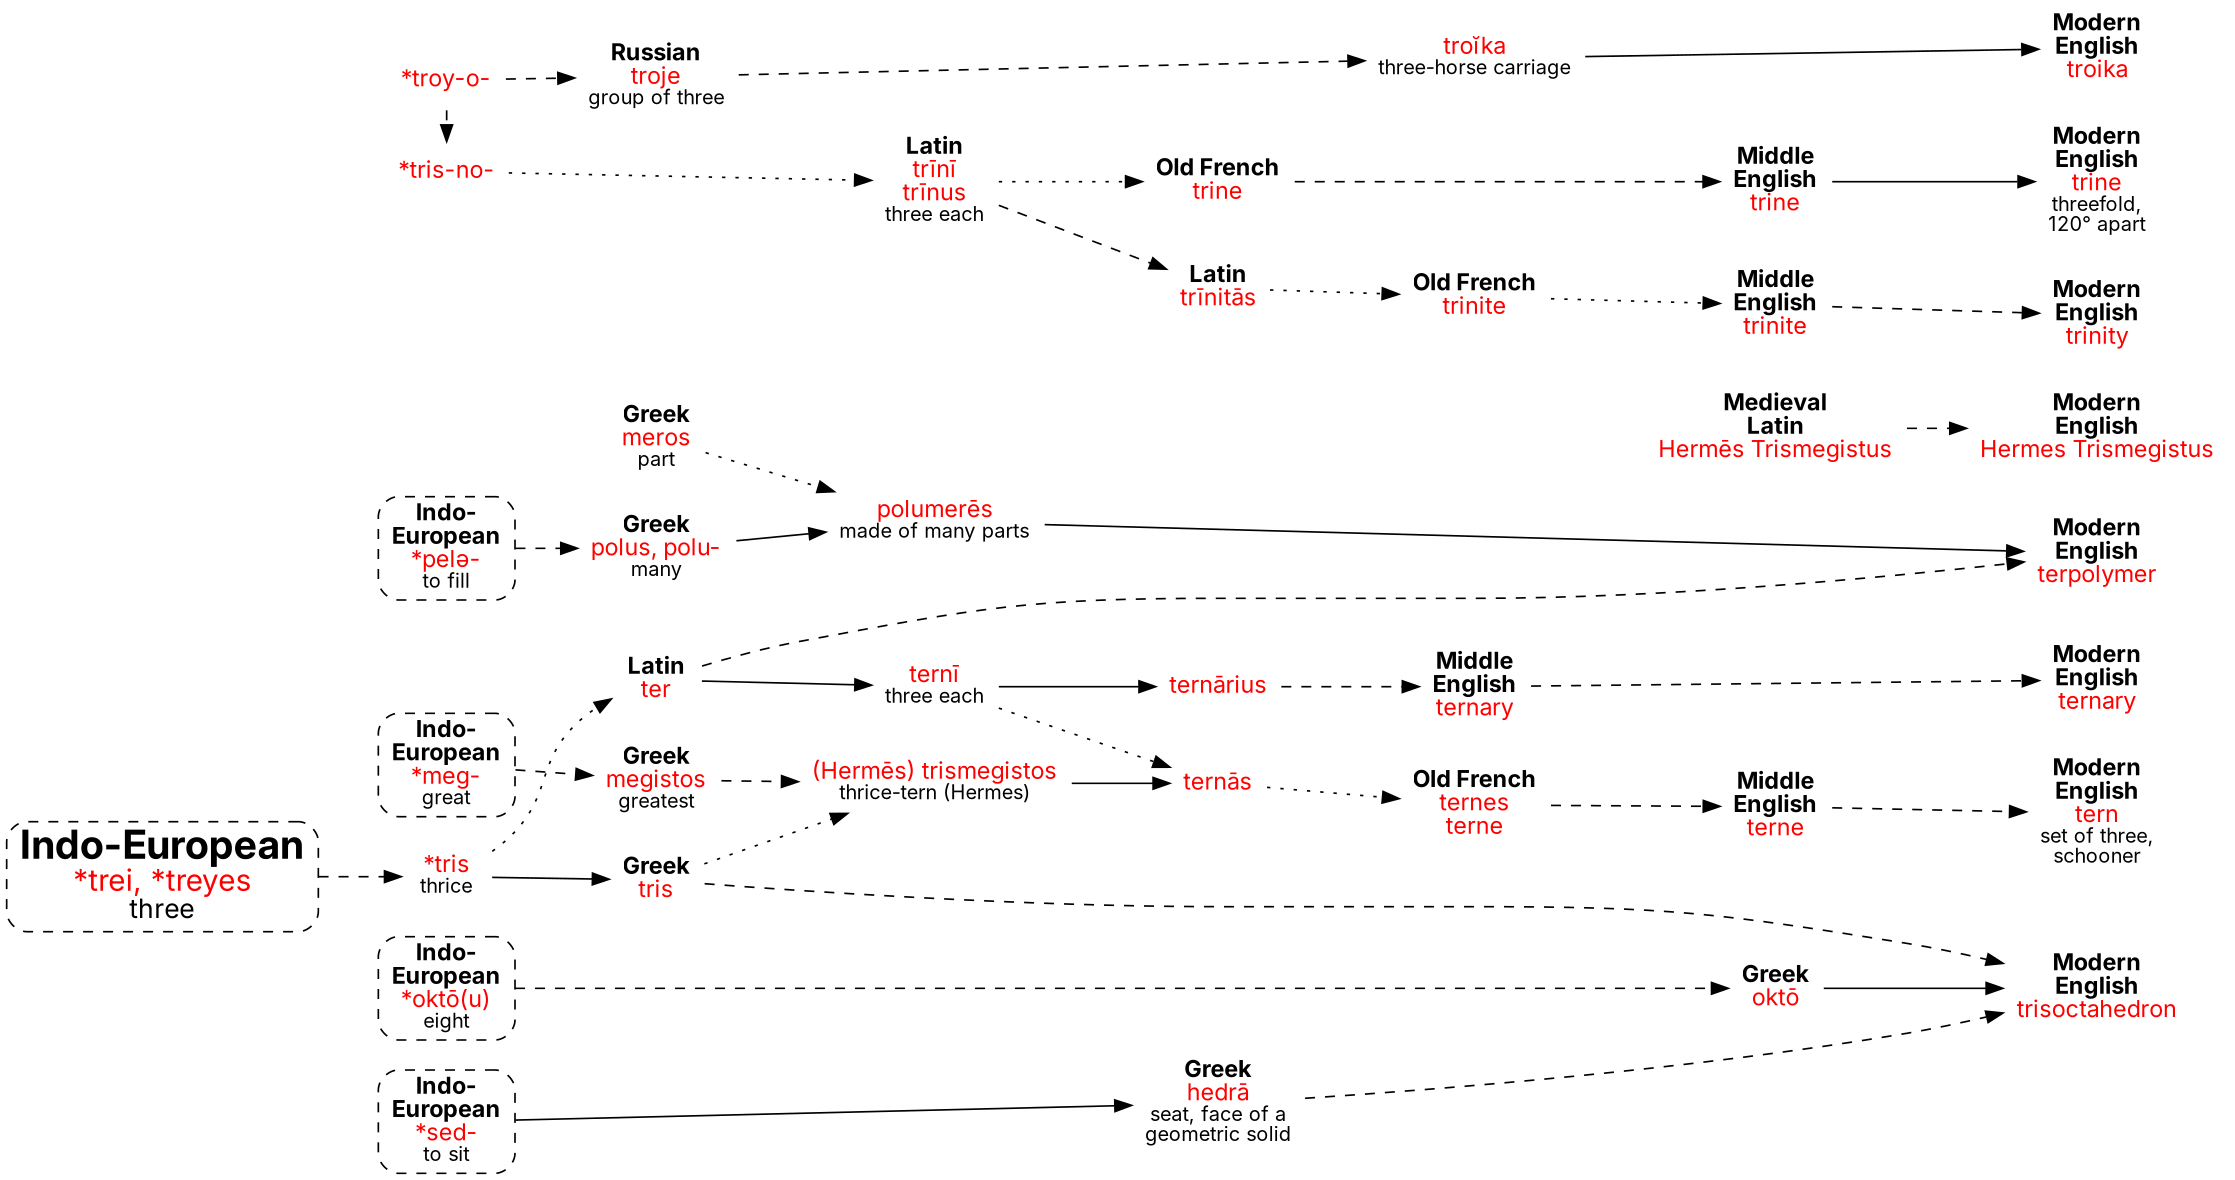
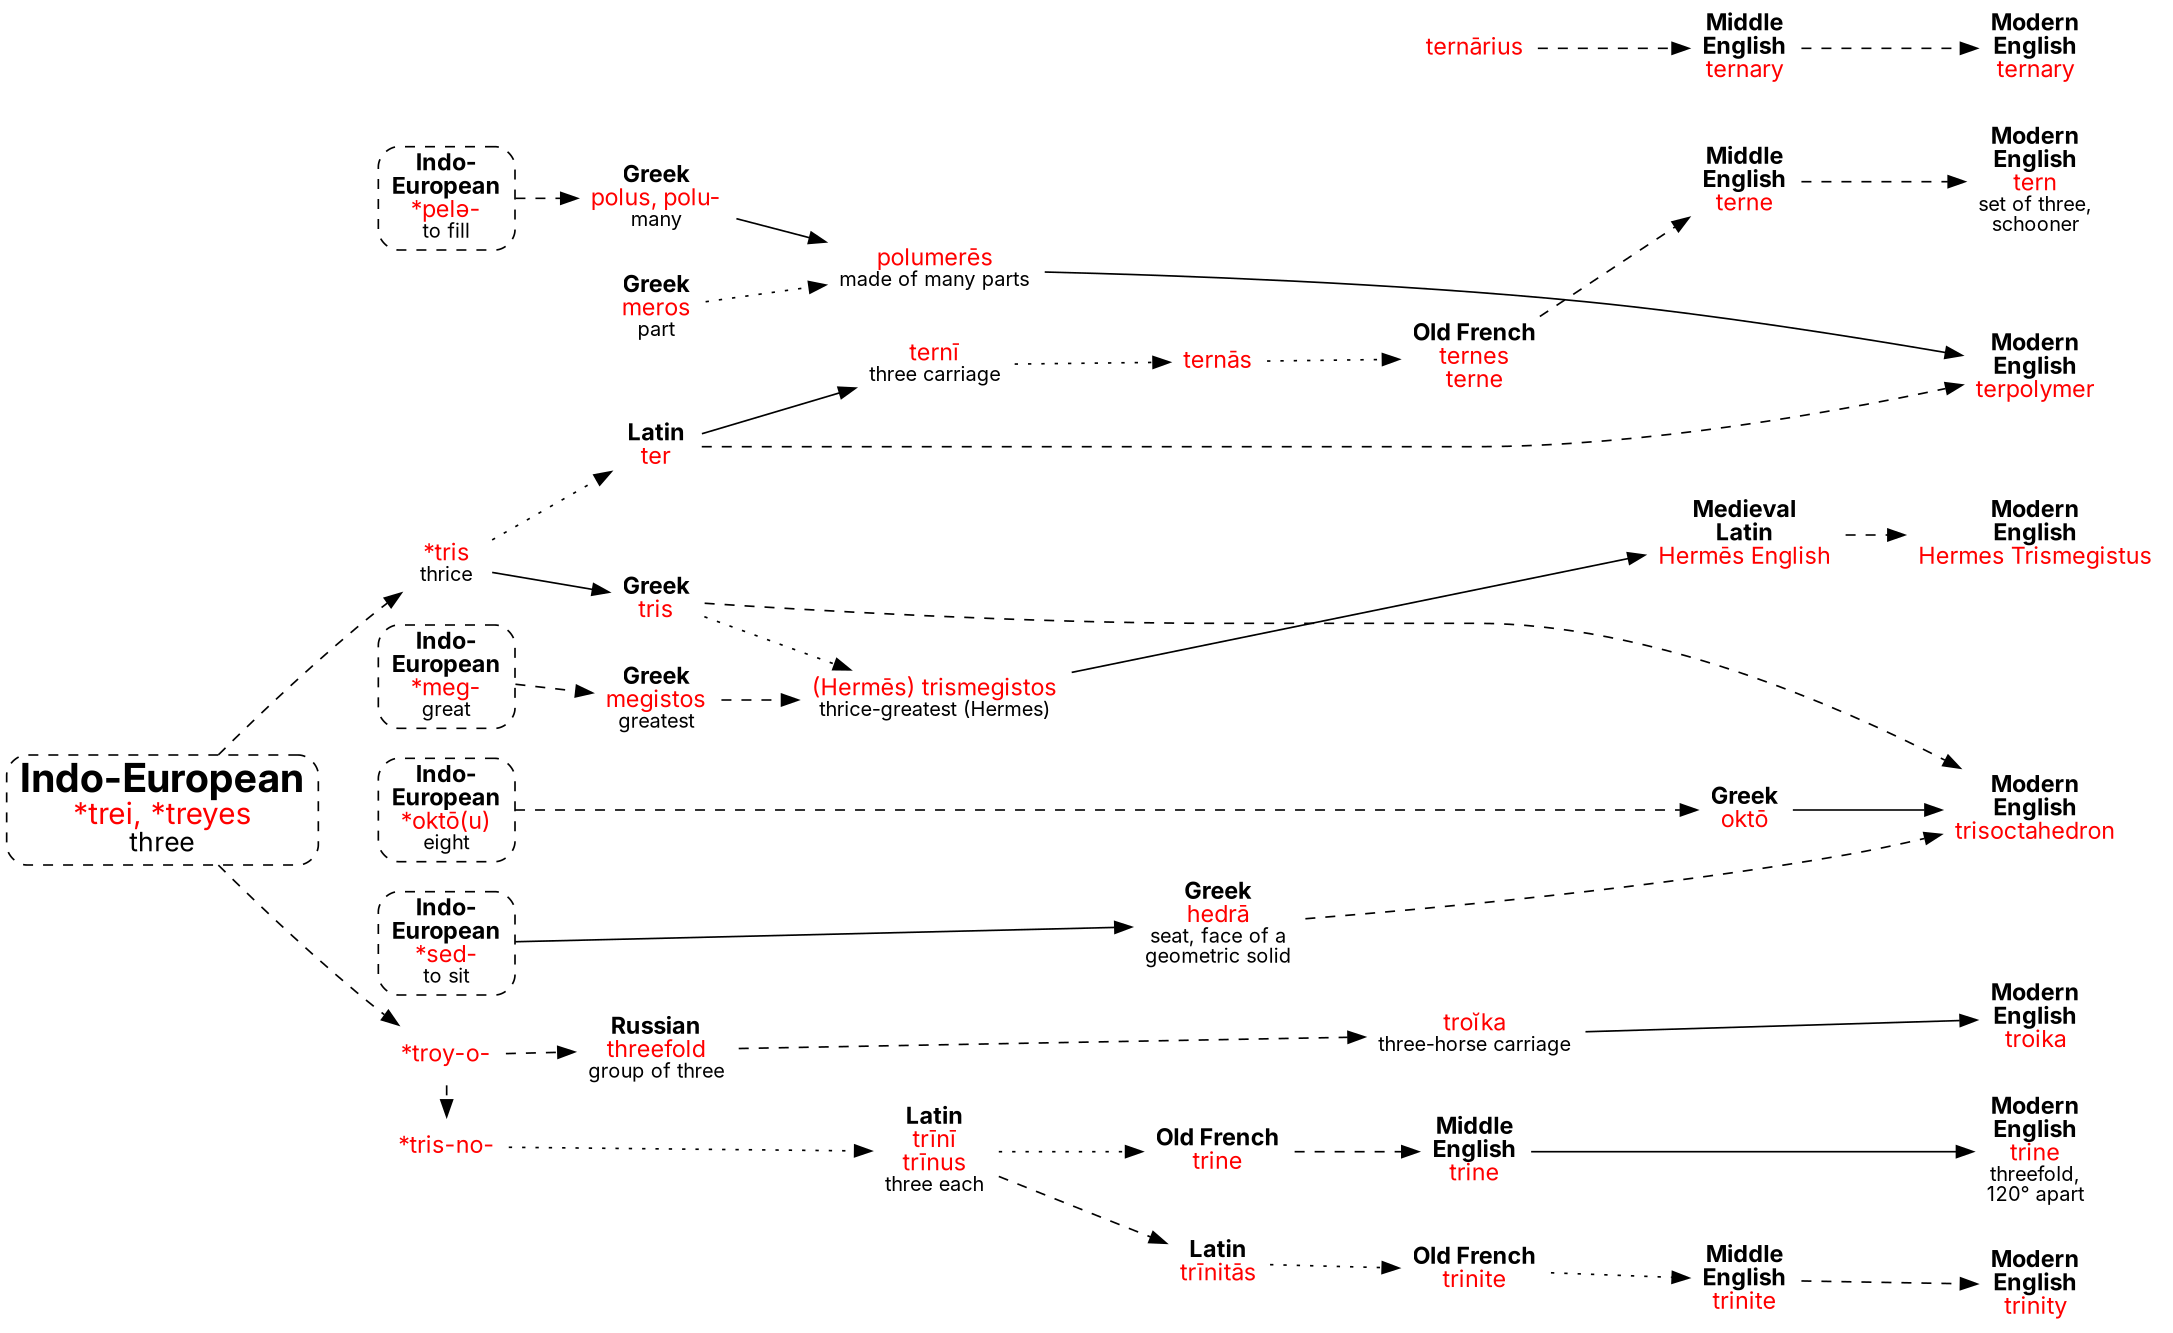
node "Russian": text "troje" -> "threefold"
node "Medieval": text "Hermēs Trismegistus" -> "Hermēs English"
edge "ternī" -> "ternārius": removed
node "ternī": text "three each" -> "three carriage"
edge "(Hermēs) trismegistos" -> "ternās": now "(Hermēs) trismegistos" -> "Medieval"
node "(Hermēs) trismegistos": text "thrice-tern (Hermes)" -> "thrice-greatest (Hermes)"
edge "Indo-European" -> "*troy-o-": added
